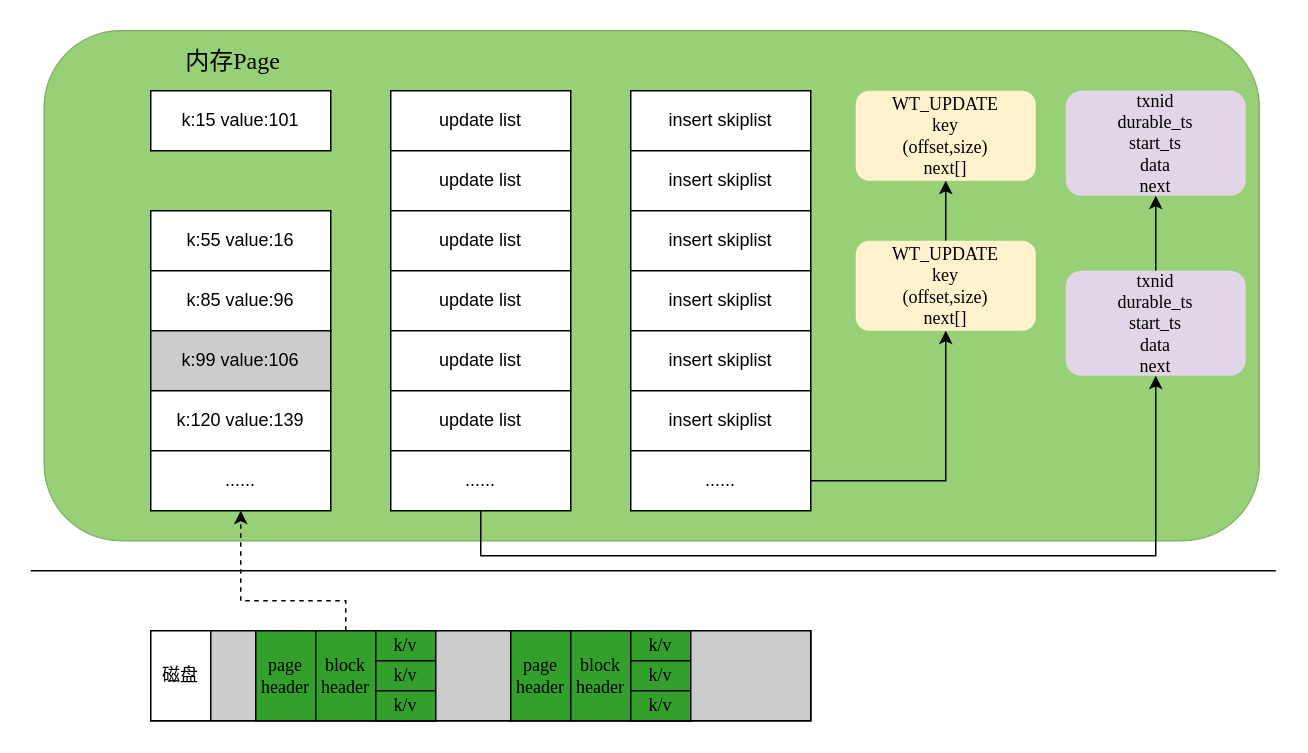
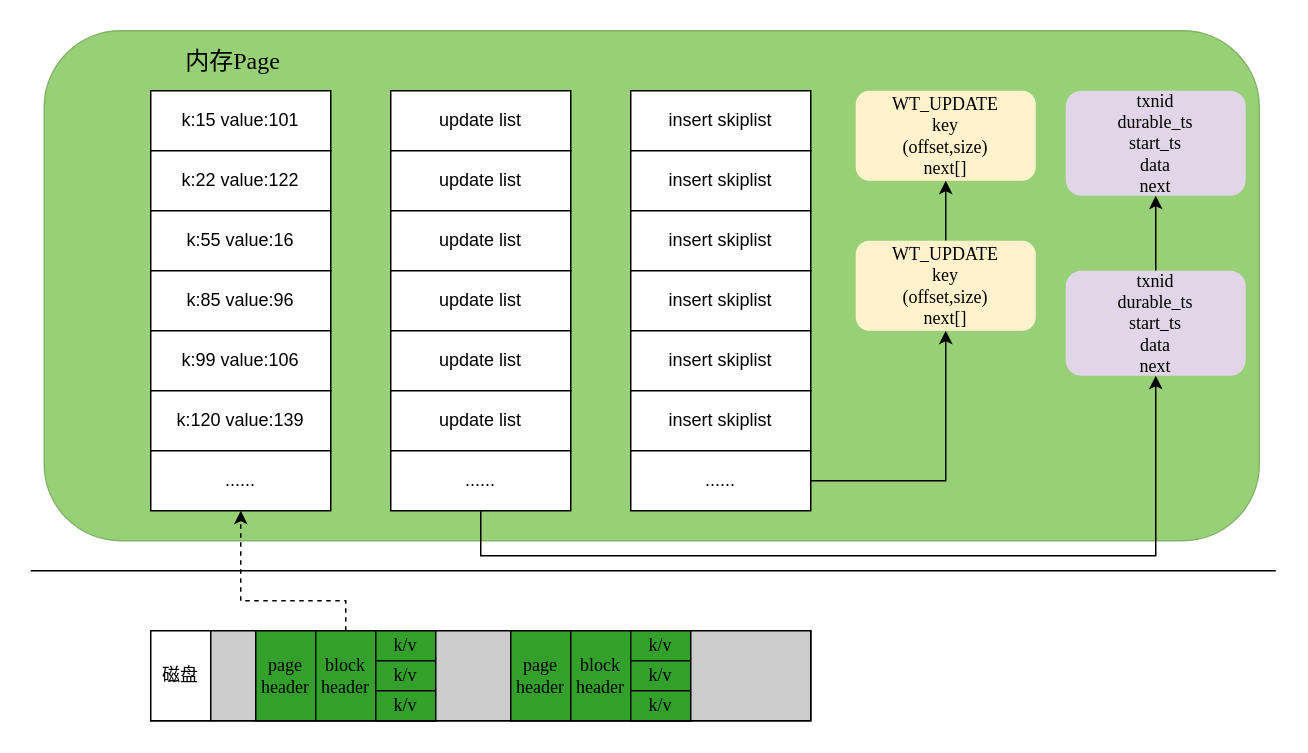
node "k:22 value:122": added
node "k:99 value:106": fillcolor #cccccc -> #ffffff
